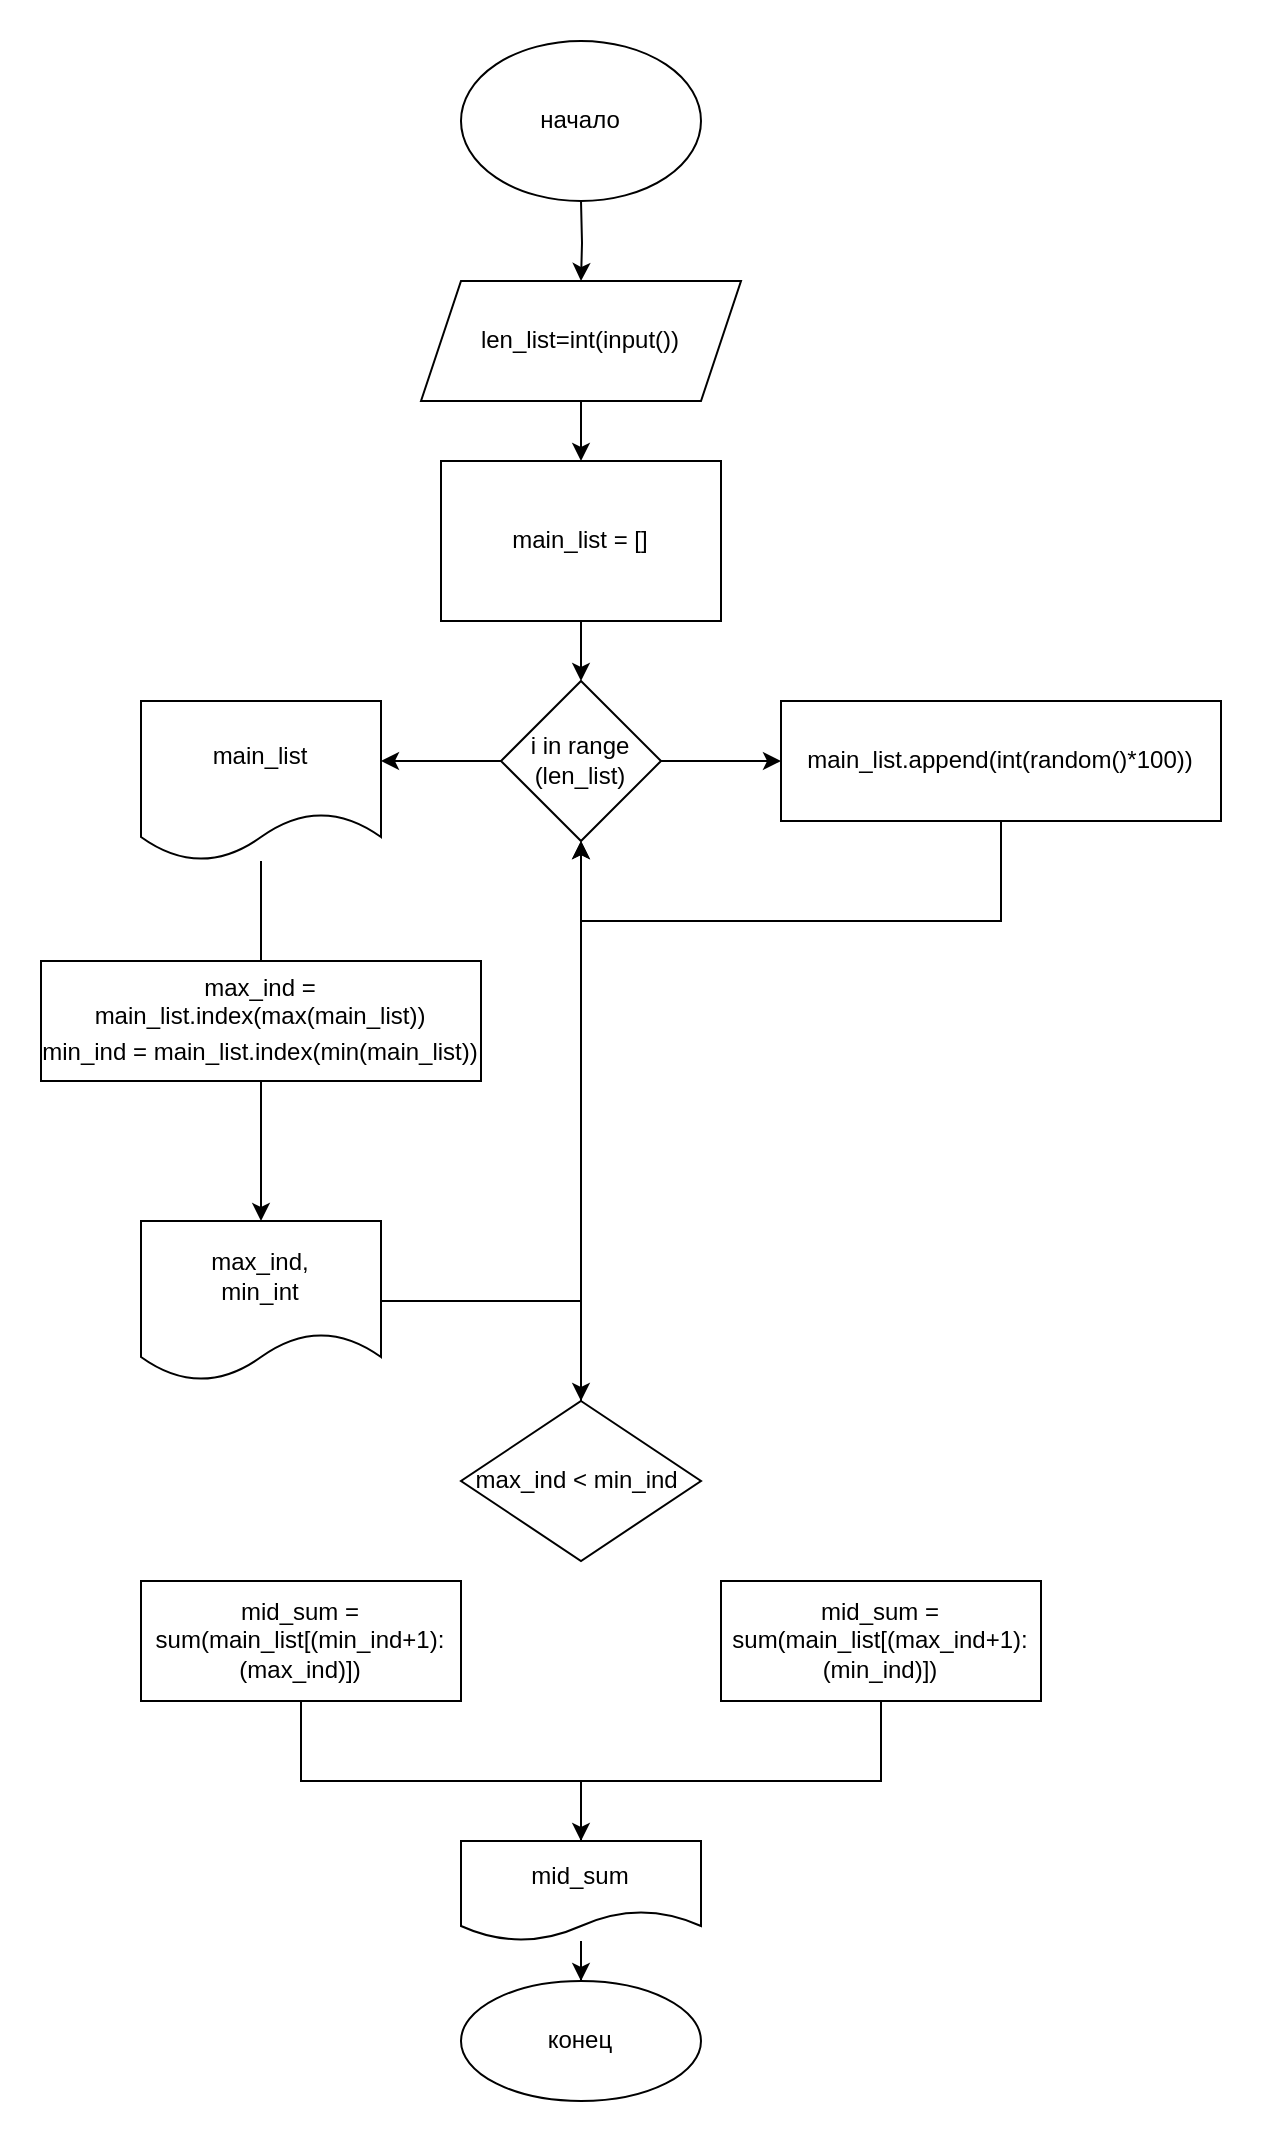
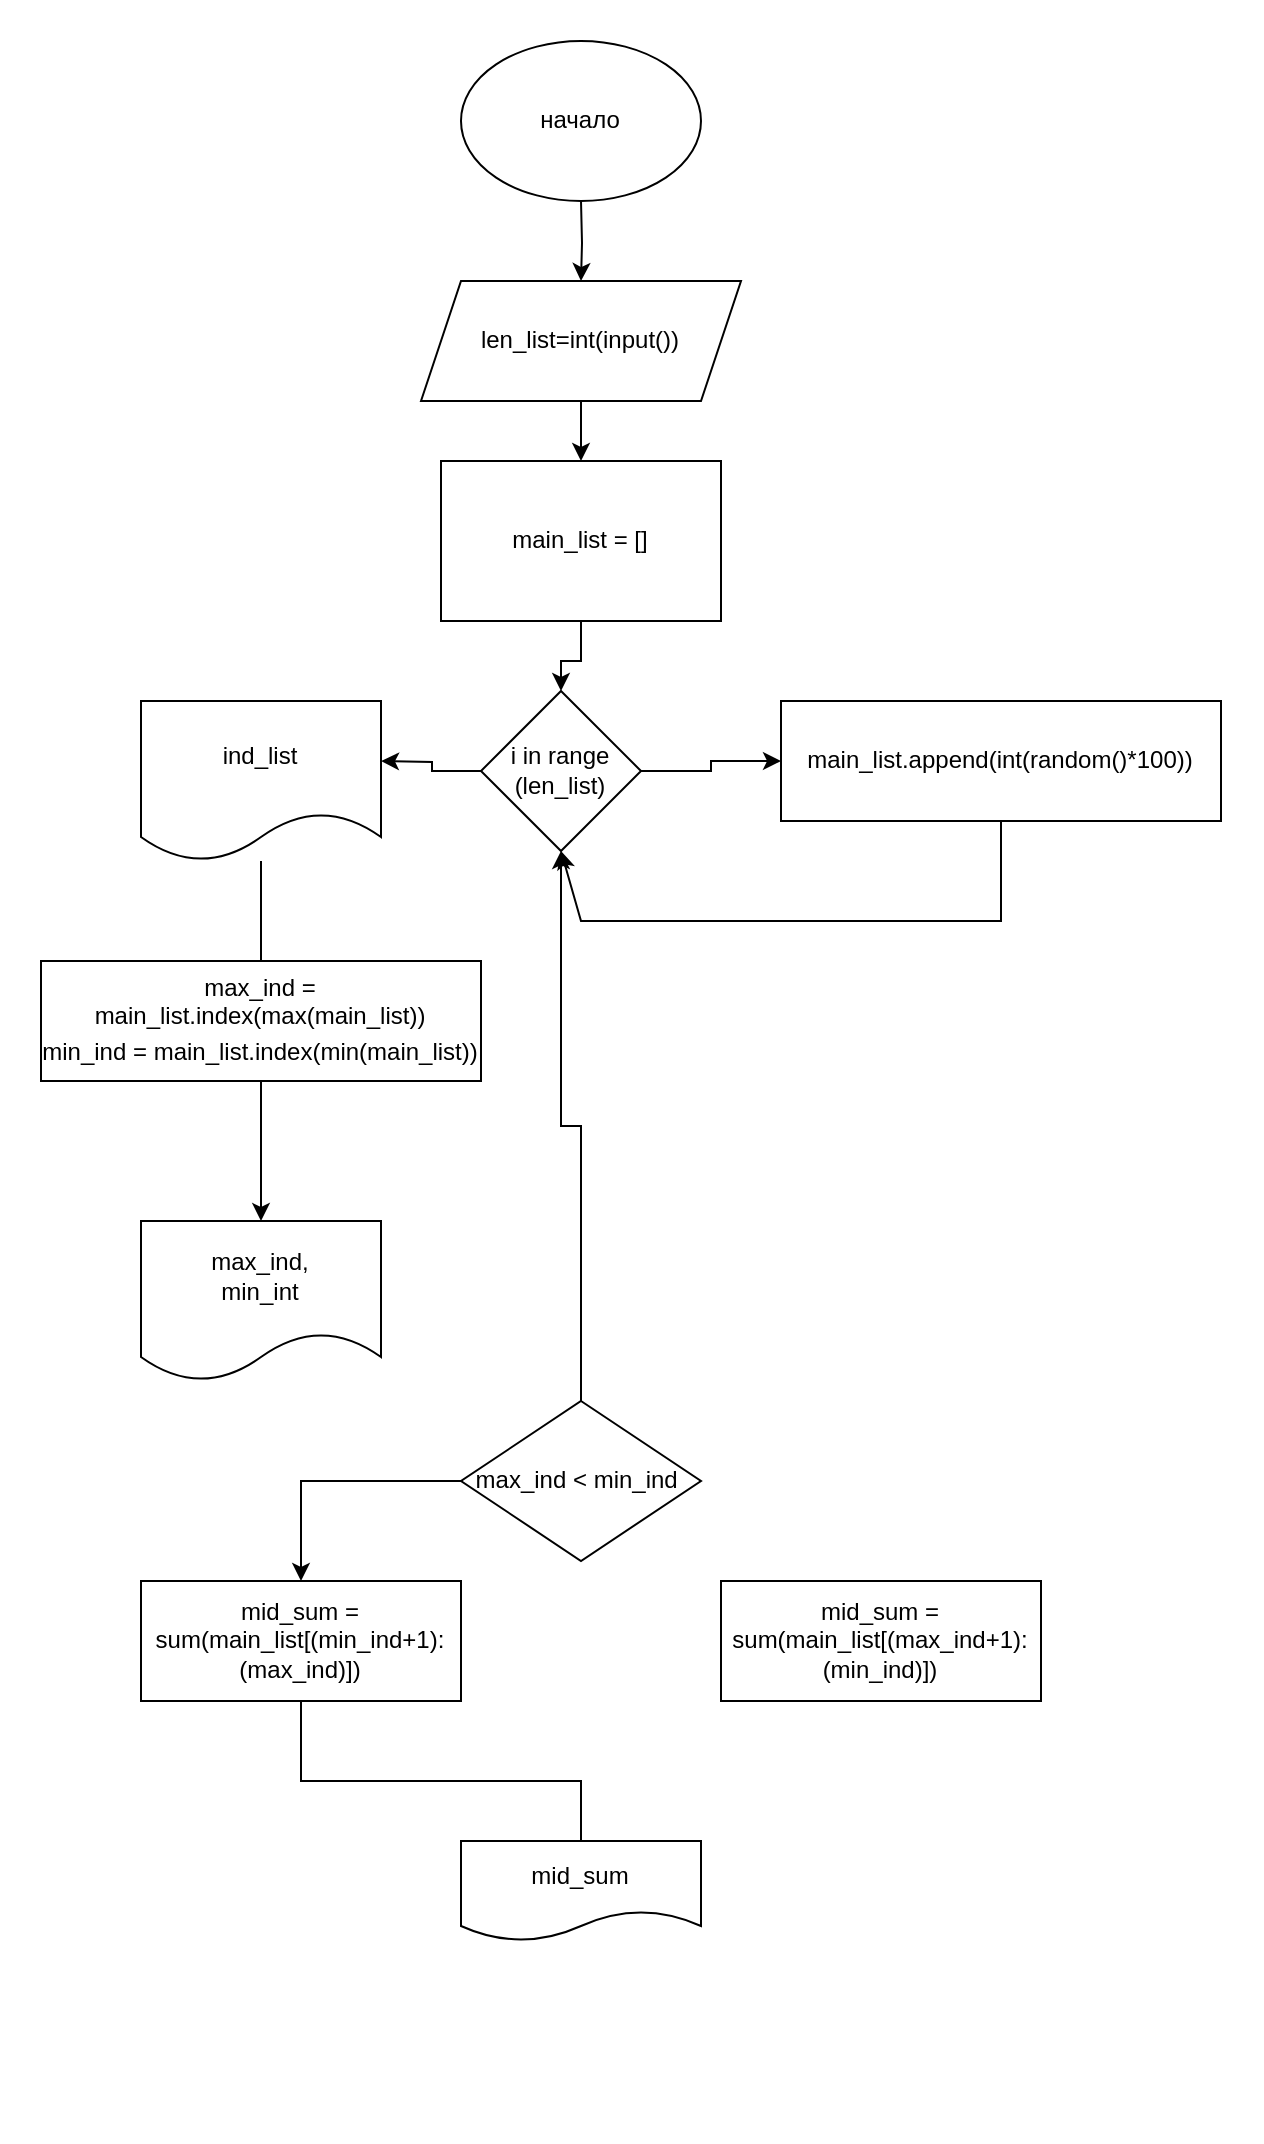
node "main_list": label "main_list" -> "ind_list"
node "i in range (len_list)": moved (581, 761) -> (561, 771)
edge "max_ind, min_int" -> "max_ind < min_ind": removed
edge "max_ind < min_ind" -> "mid_sum = sum(main_list[(min_ind+1):(max_ind)])": added
edge "mid_sum = sum(main_list[(max_ind+1):(min_ind)])" -> "mid_sum": removed
edge "mid_sum" -> "конец": removed
node "конец": removed
